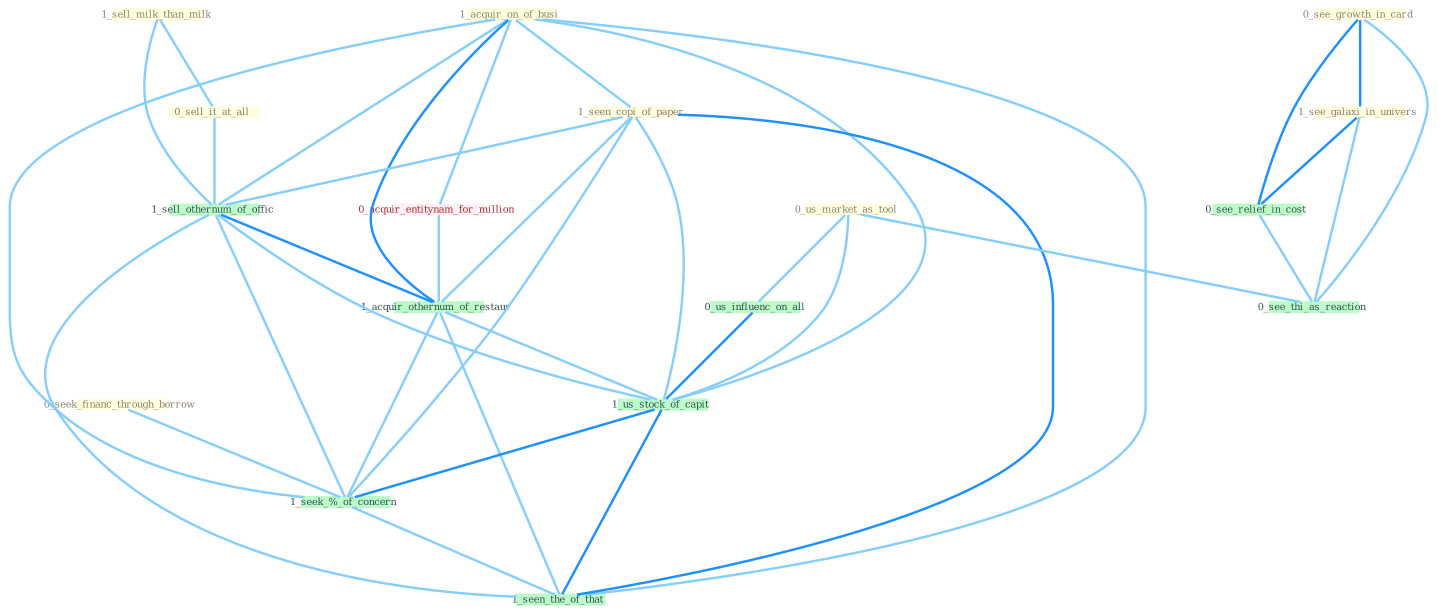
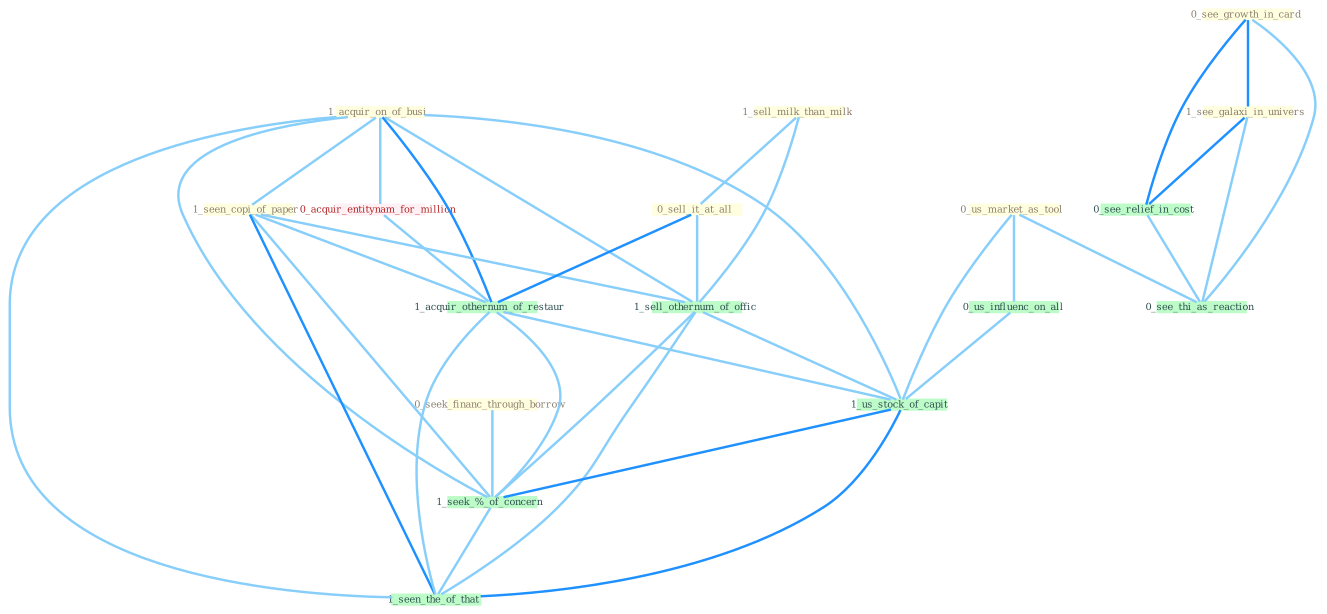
edge "1_seen_copi_of_paper" -- "1_us_stock_of_capit": removed
edge "1_sell_othernum_of_offic" -- "1_acquir_othernum_of_restaur": now "0_sell_it_at_all" -- "1_acquir_othernum_of_restaur"
edge "0_us_influenc_on_all" -- "1_us_stock_of_capit": color #1e90ff -> #87cefa
